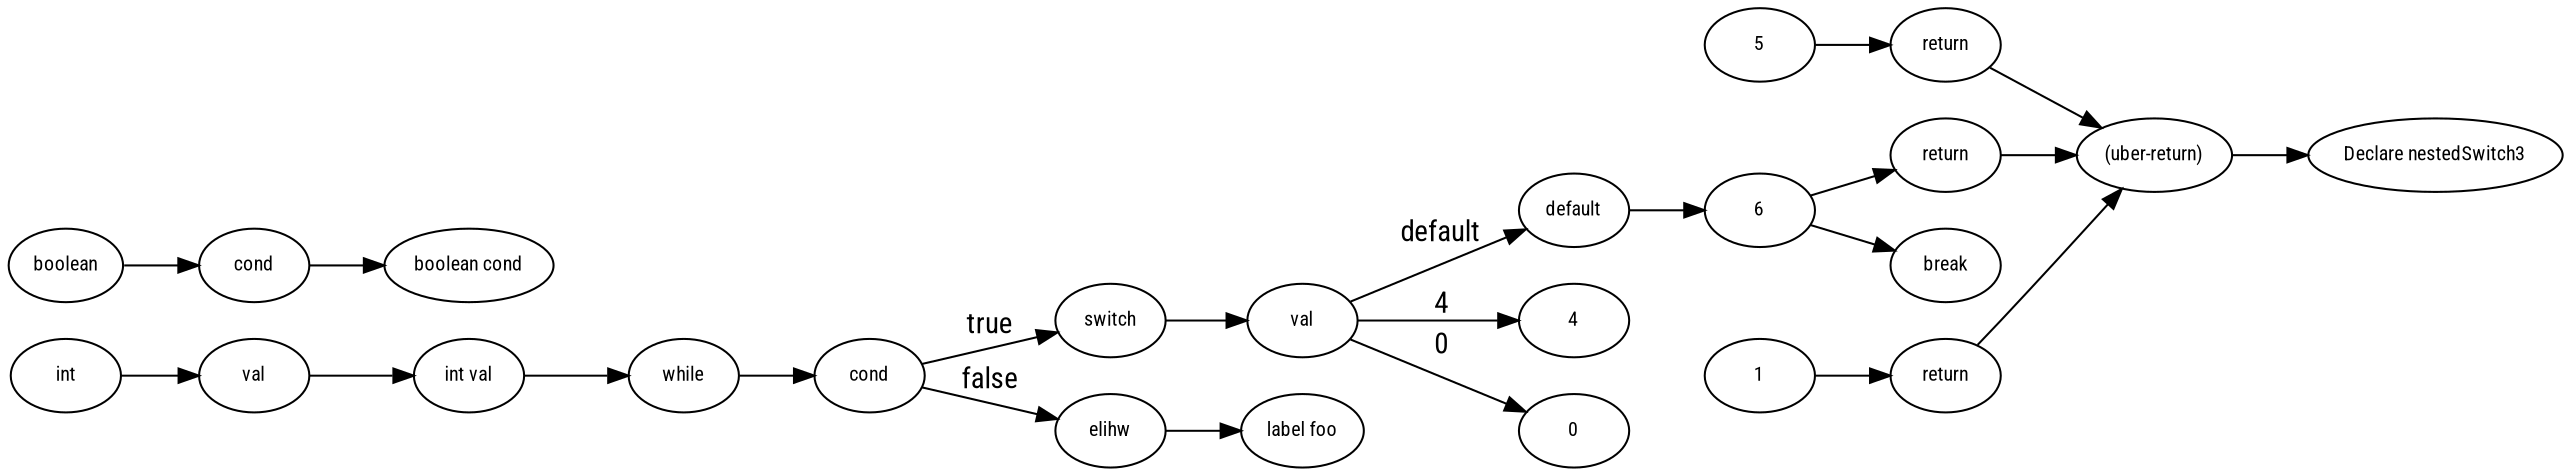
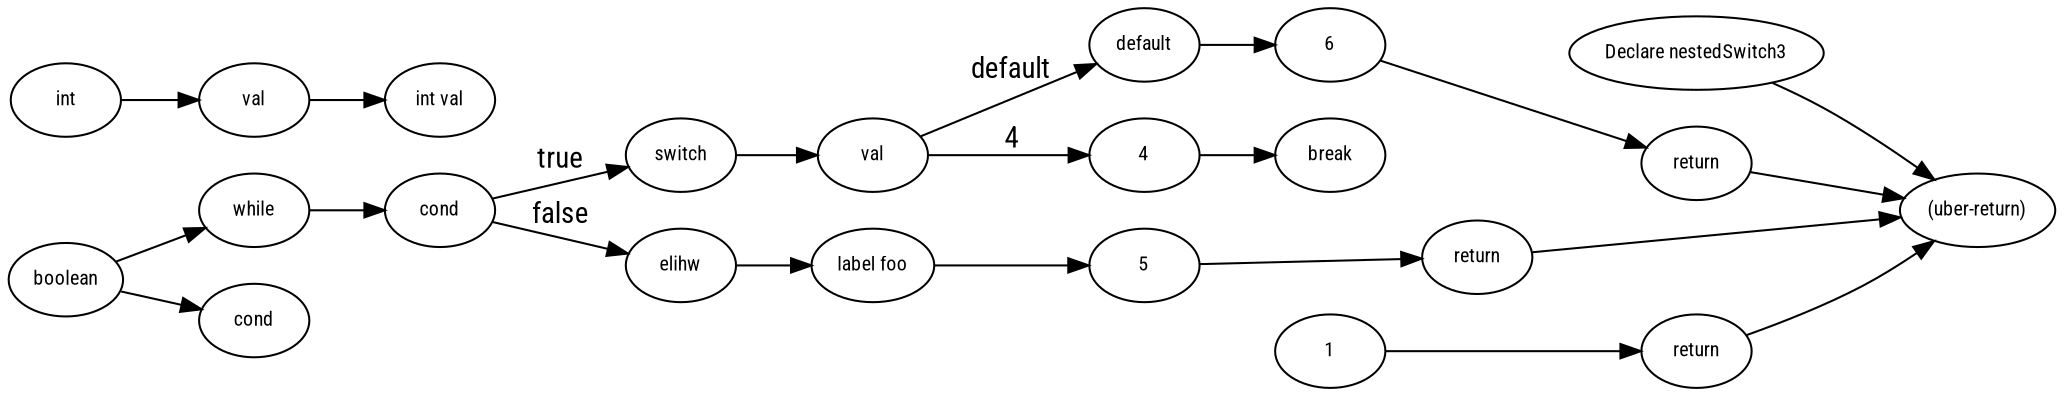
edge "(uber-return)" -> "Declare nestedSwitch3": reversed
edge "6" -> "break": now "4" -> "break"
node "boolean cond": removed
edge "label foo" -> "5": added
edge "int val" -> "while": now "boolean" -> "while"
node "0": removed
